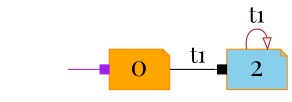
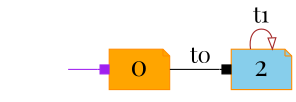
edge "0" -> "2": label "t1" -> "t0"
